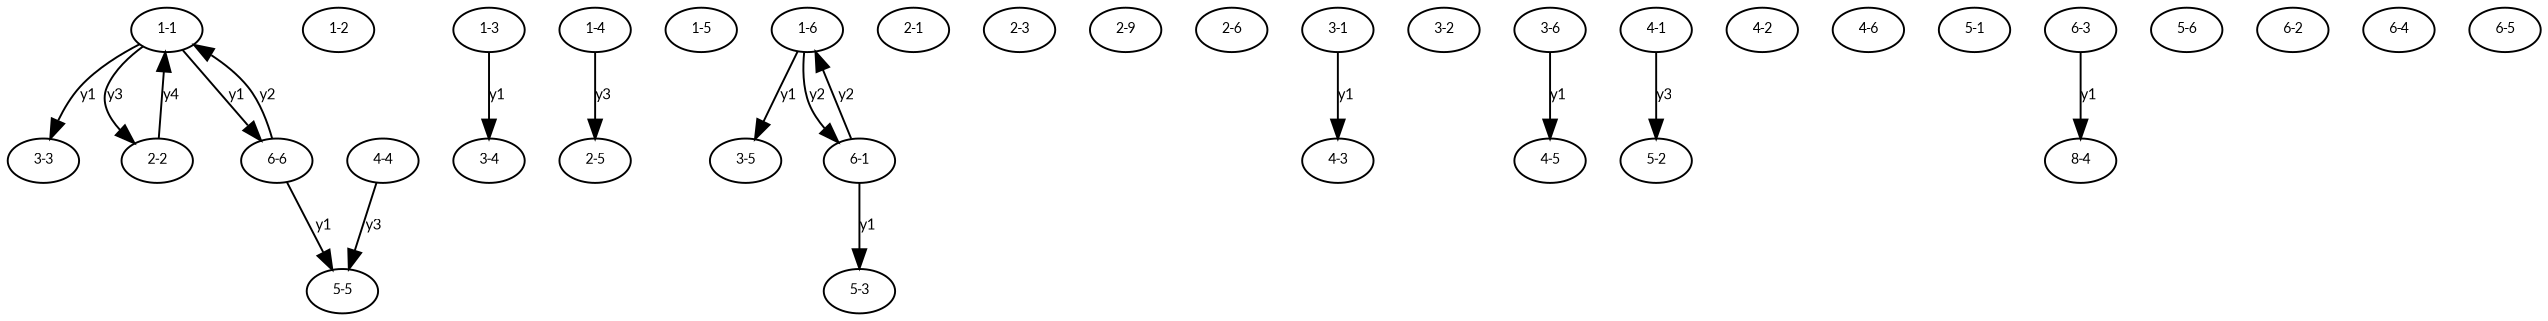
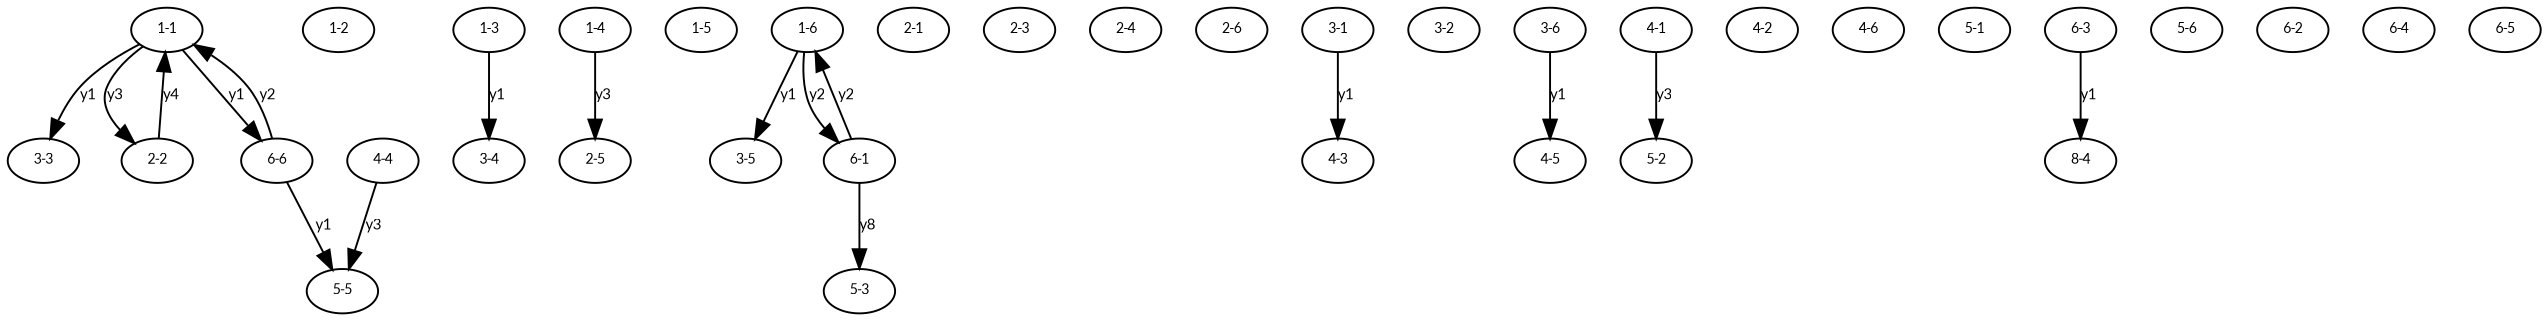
node "2-9": label "2-9" -> "2-4"
edge "6-1" -> "5-3": label "y1" -> "y8"
